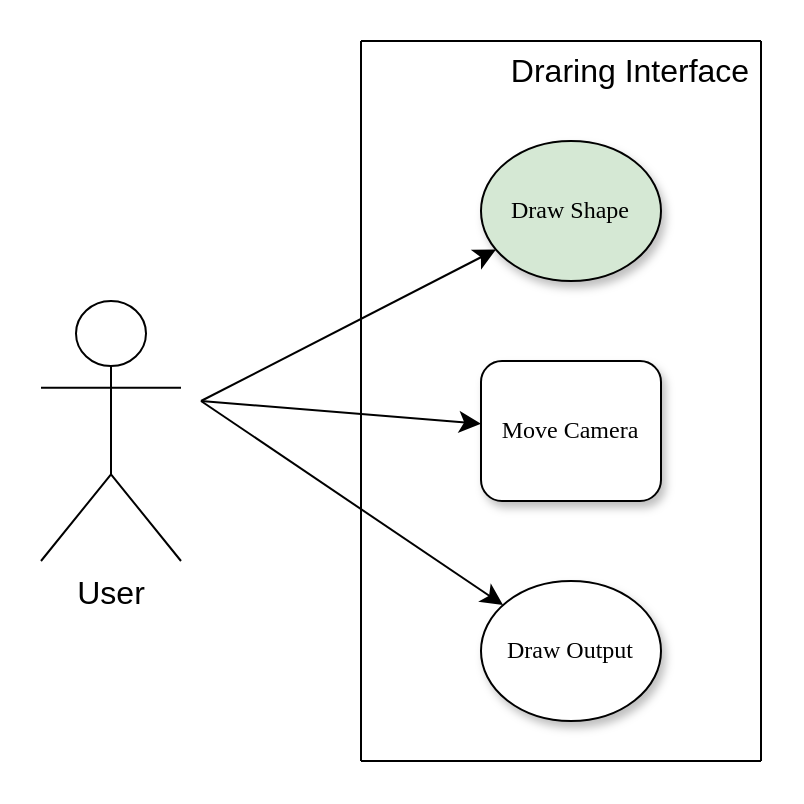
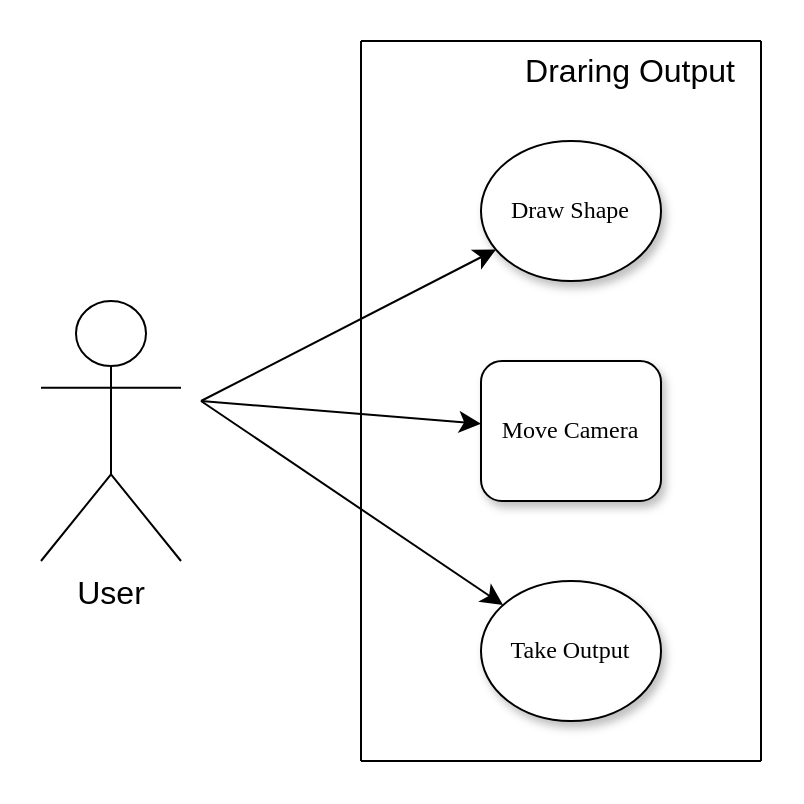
node "Draring Interface": label "Draring Interface" -> "Draring Output"
node "Draw Shape": fillcolor #d5e8d4 -> #ffffff
node "Draw Output": label "Draw Output" -> "Take Output"
